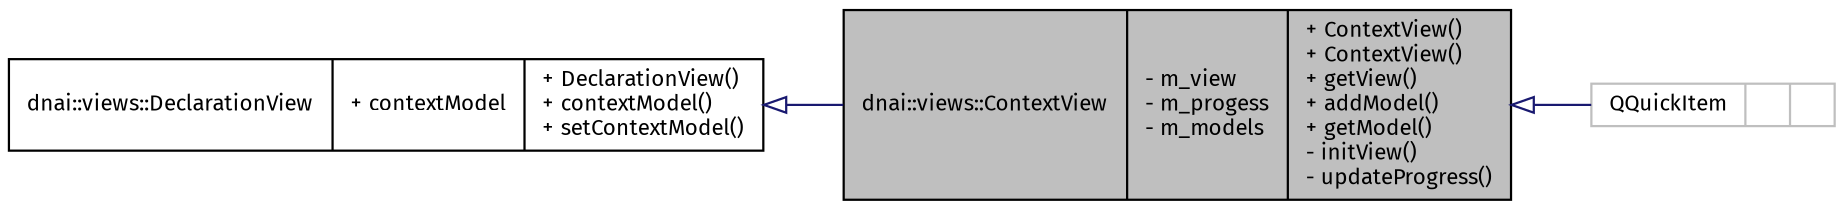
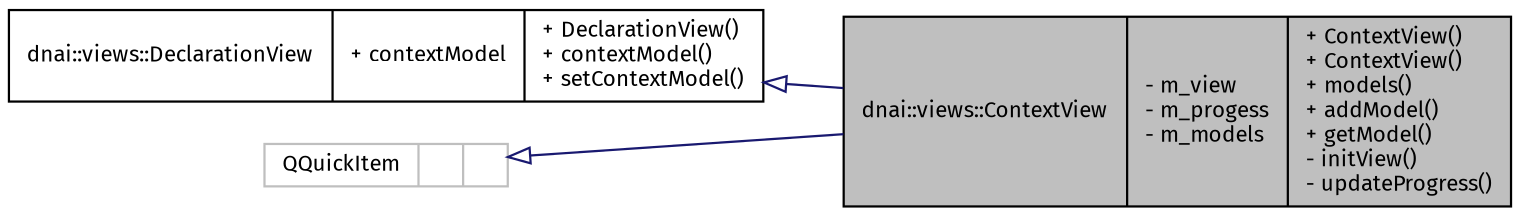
node "dnai::views::ContextView": text "+ getView()" -> "+ models()"
edge "QQuickItem" -> "dnai::views::ContextView": reversed
